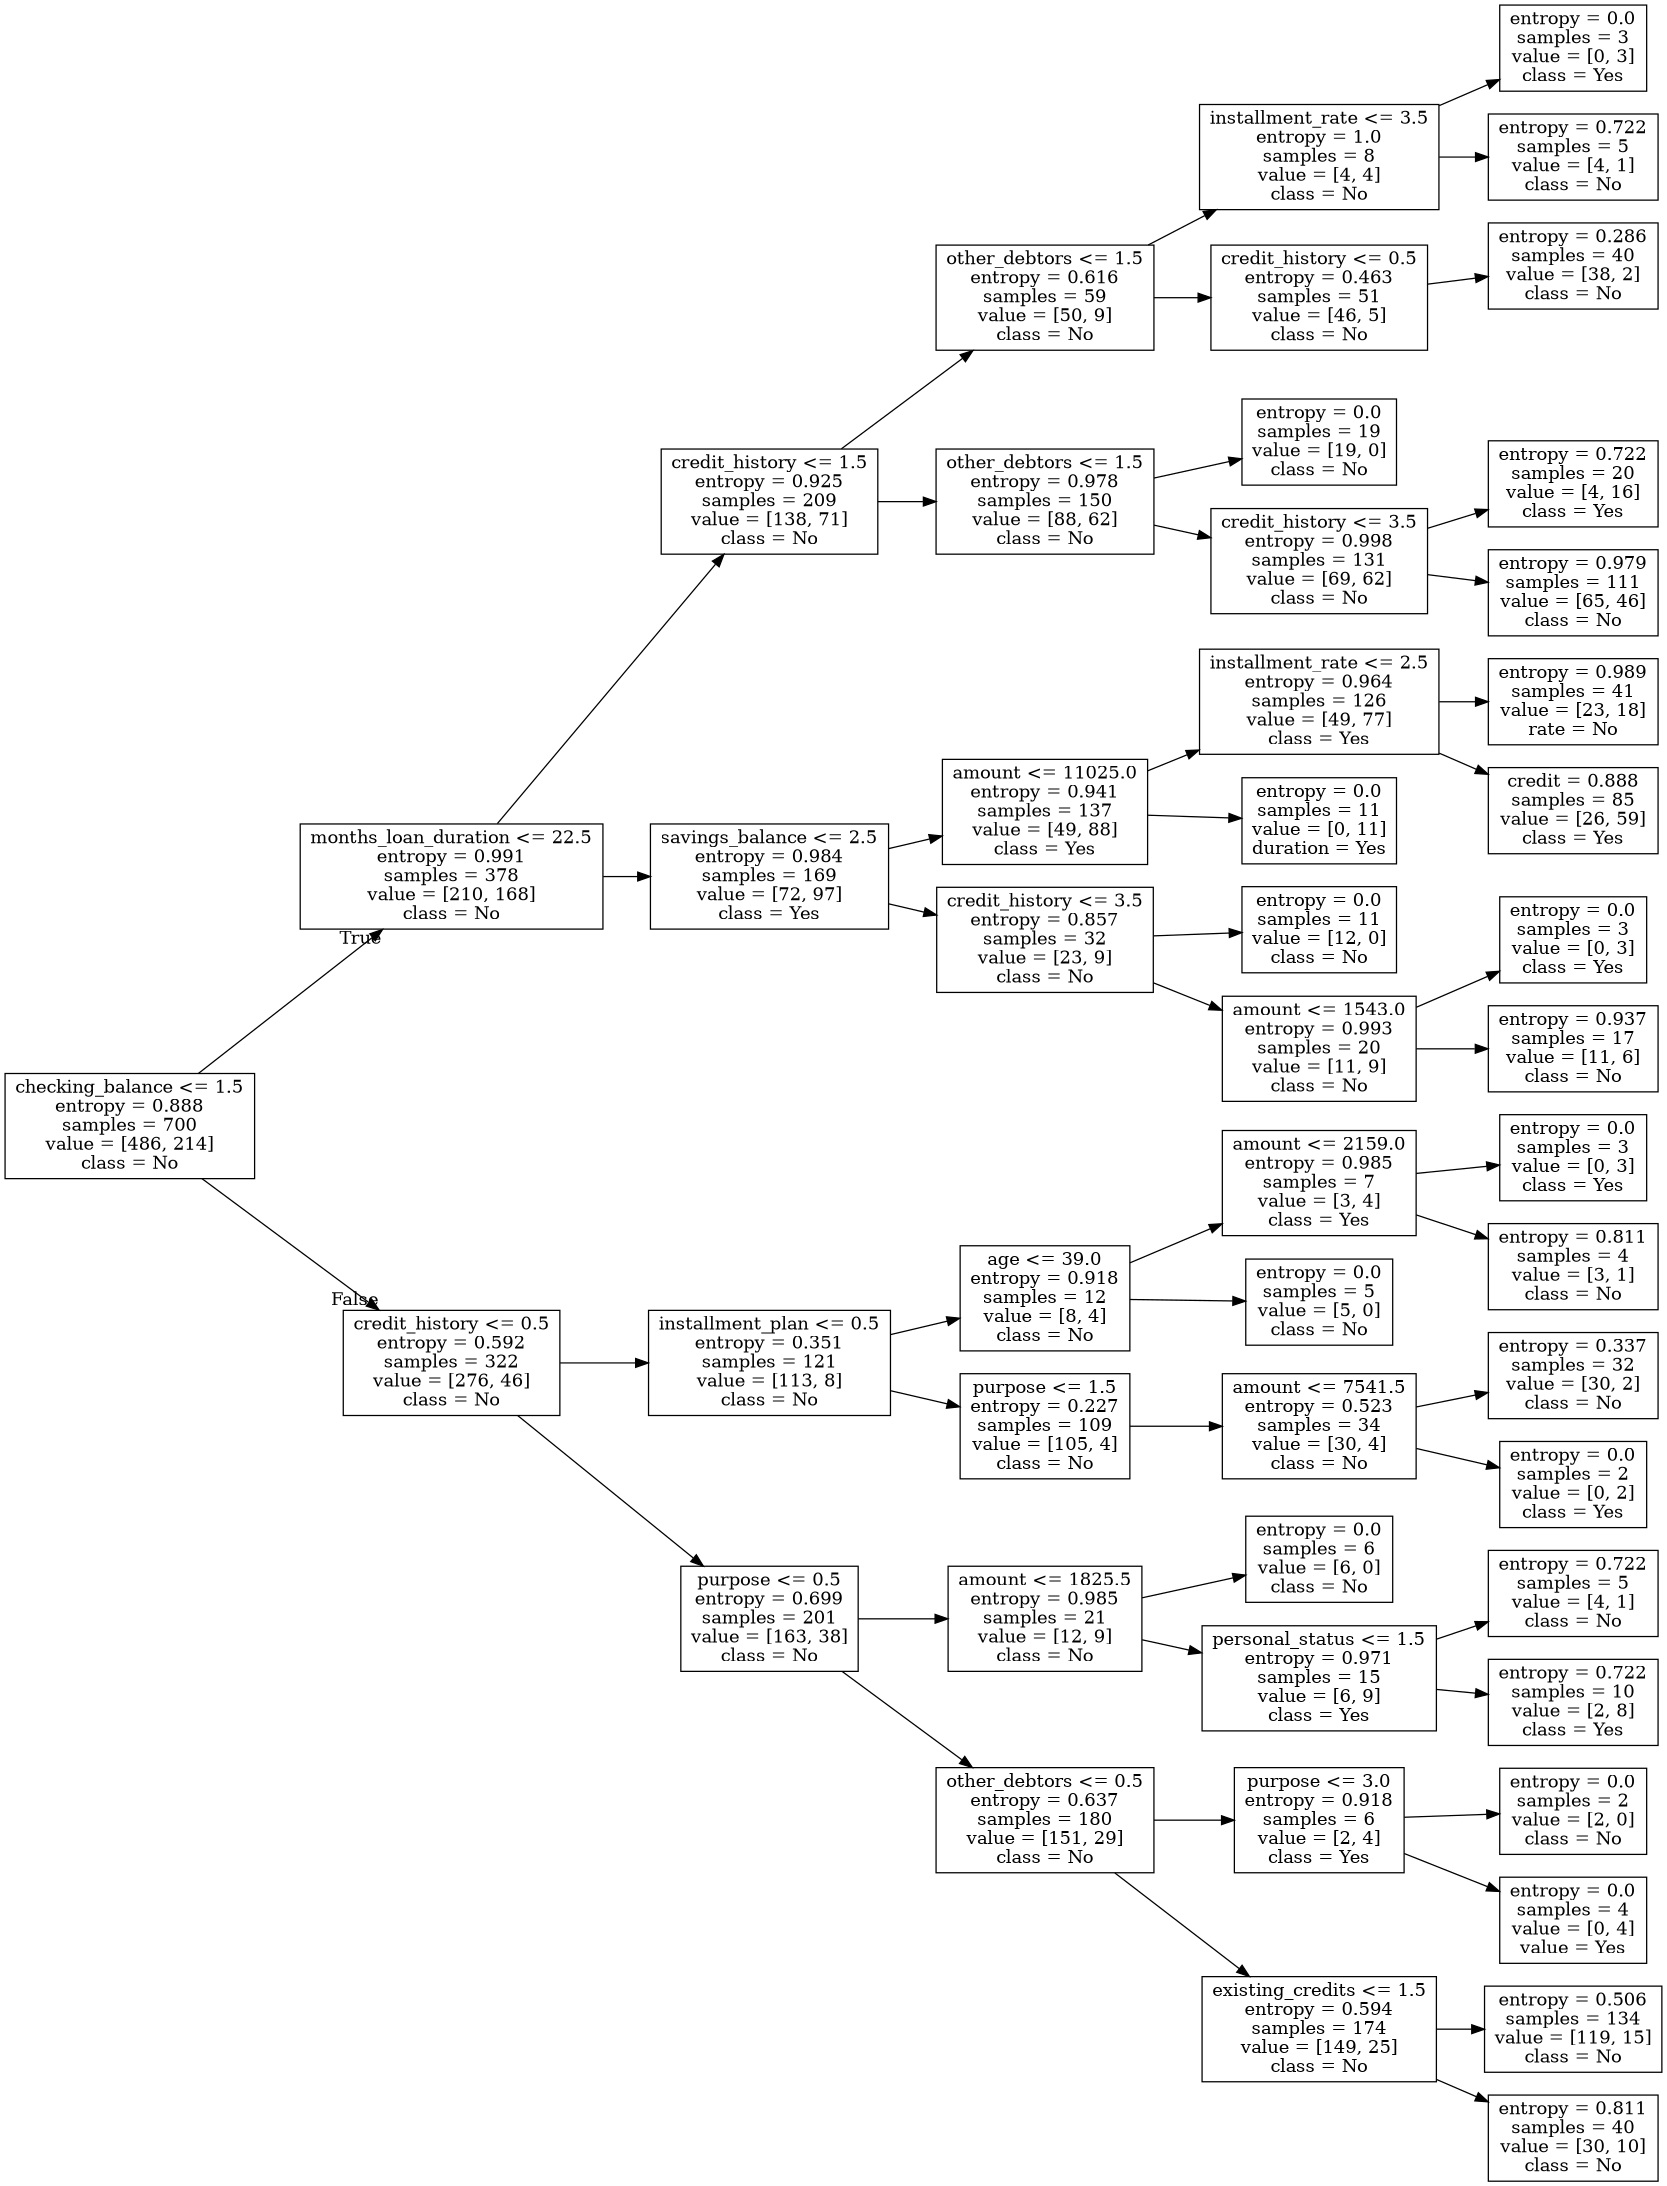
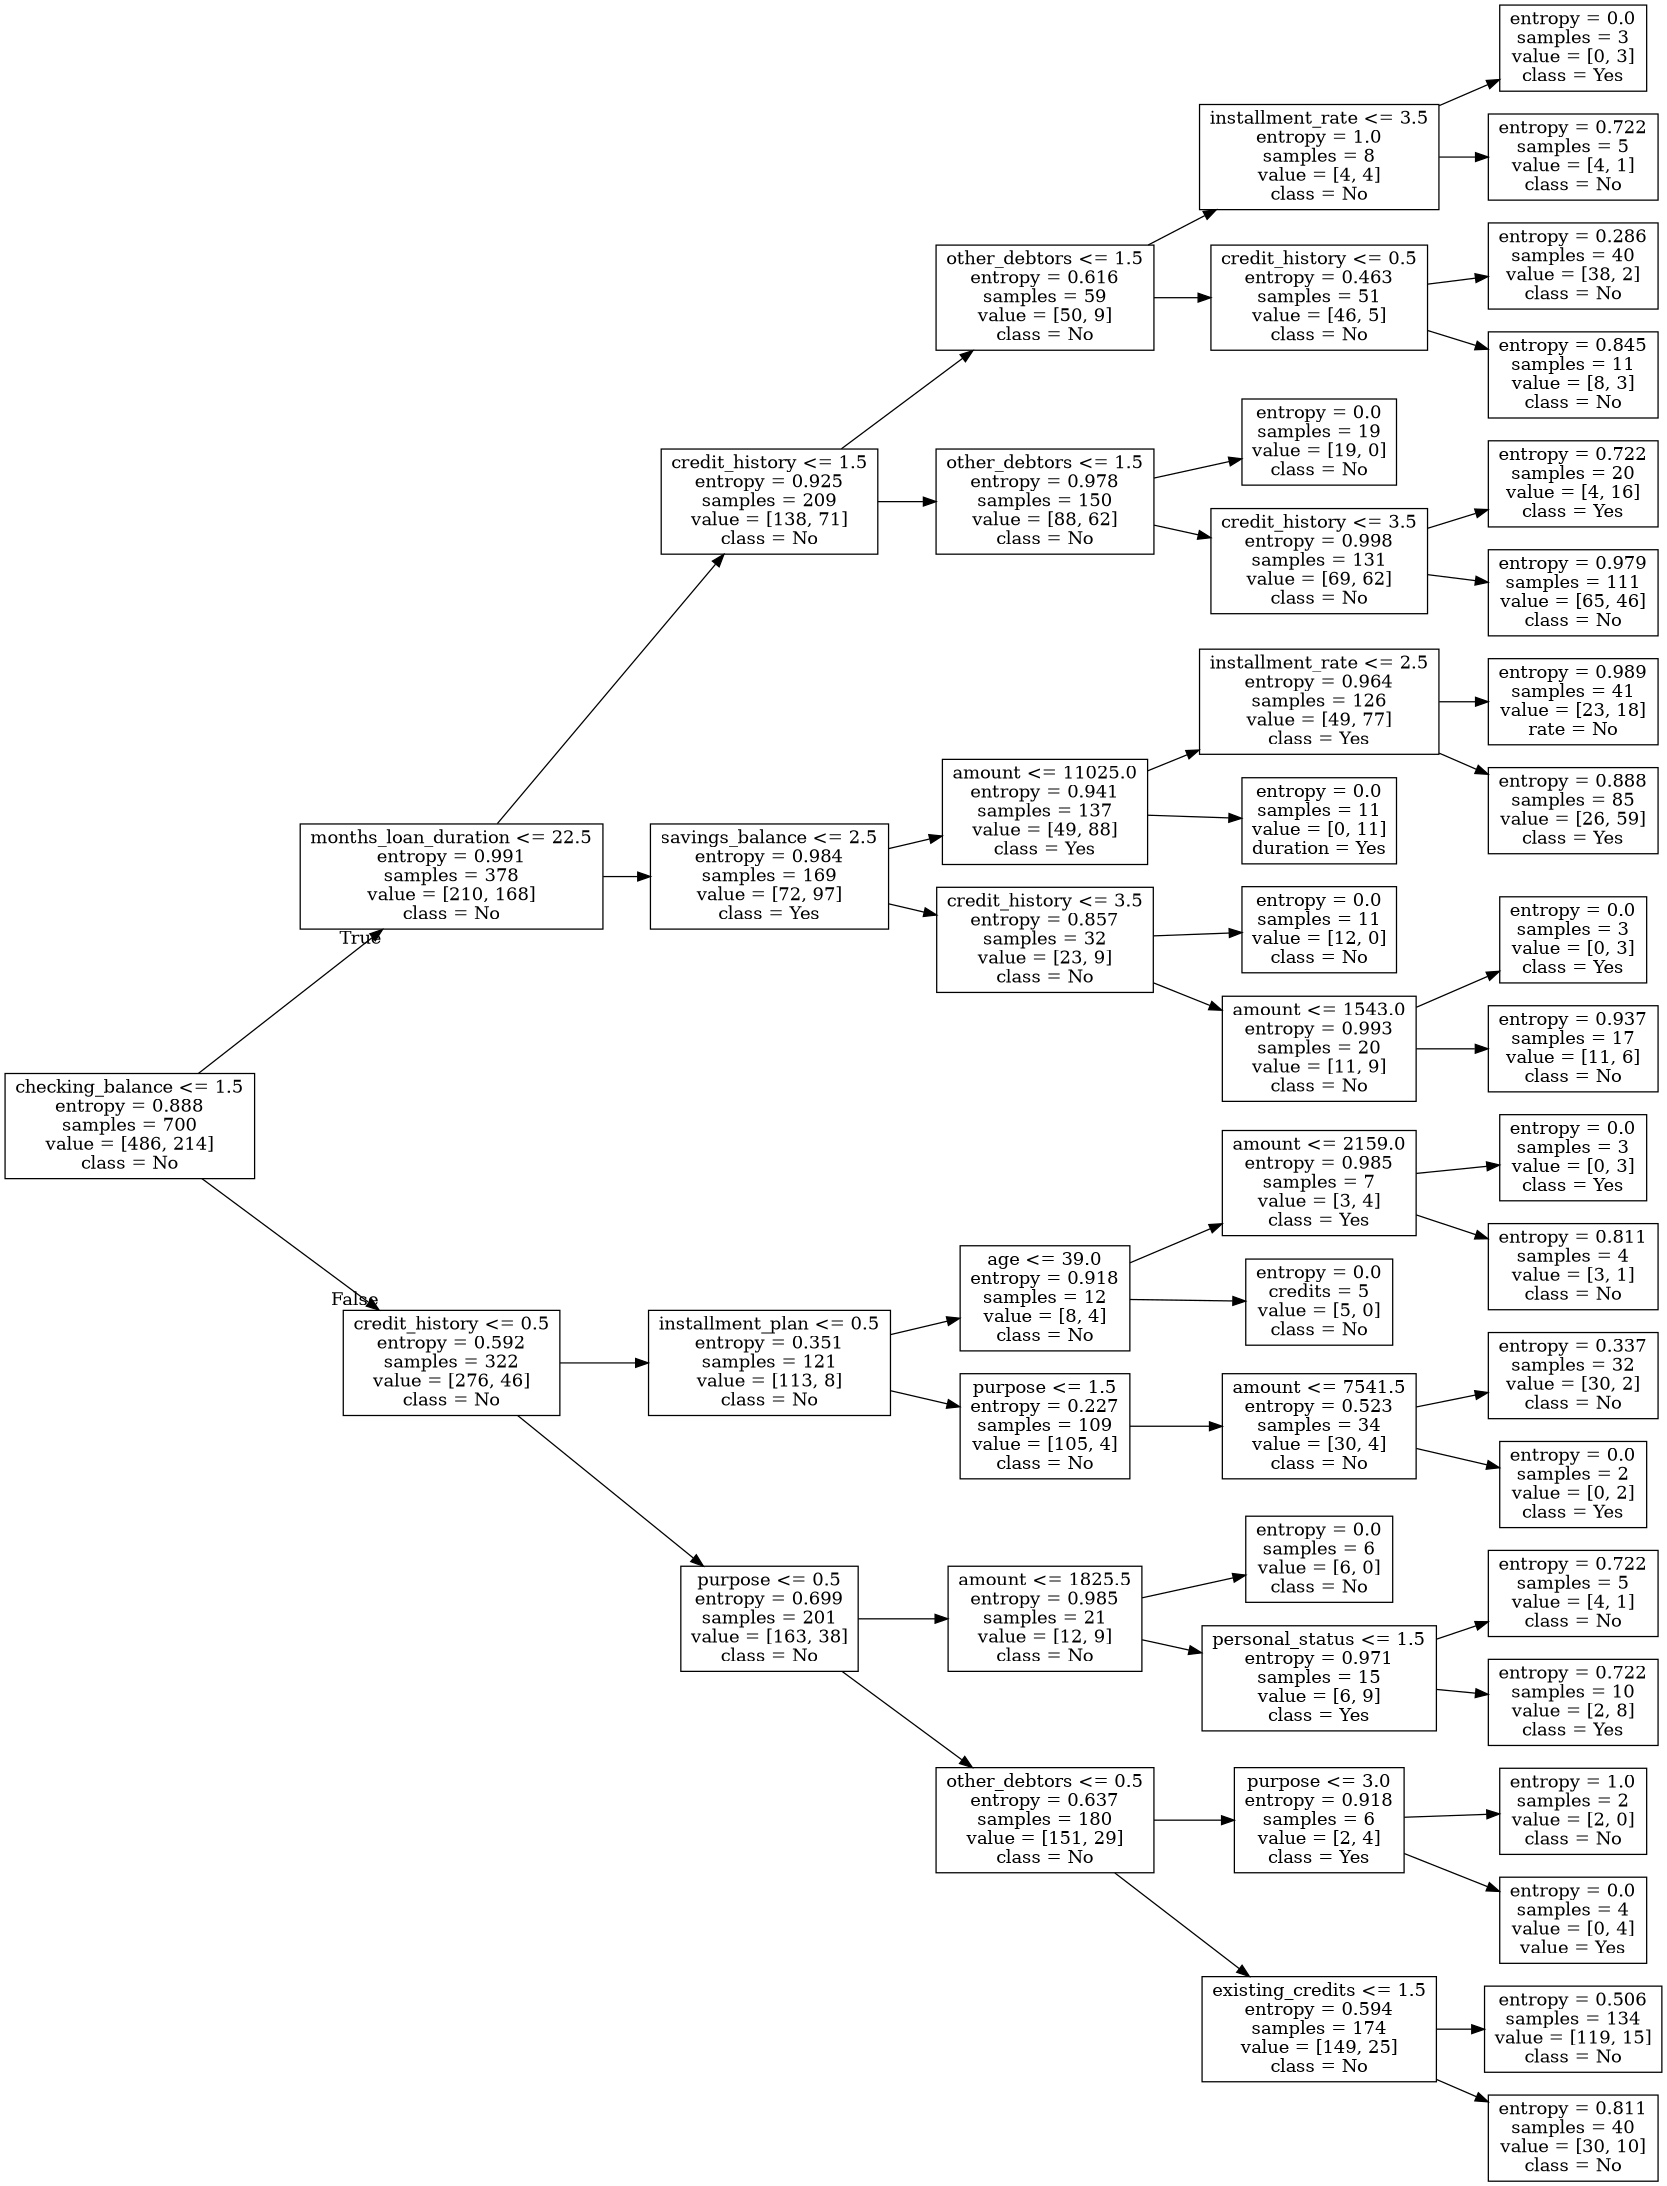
node "entropy = 0.845 samples = 11 value = [8, 3] class = No": added
node "credit = 0.888 samples = 85 value = [26, 59] class = Yes": label "credit = 0.888 samples = 85 value = [26, 59] class = Yes" -> "entropy = 0.888 samples = 85 value = [26, 59] class = Yes"
node "entropy = 0.0 samples = 5 value = [5, 0] class = No": label "entropy = 0.0 samples = 5 value = [5, 0] class = No" -> "entropy = 0.0 credits = 5 value = [5, 0] class = No"
node "entropy = 0.0 samples = 2 value = [2, 0] class = No": label "entropy = 0.0 samples = 2 value = [2, 0] class = No" -> "entropy = 1.0 samples = 2 value = [2, 0] class = No"
